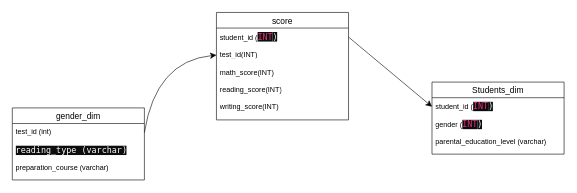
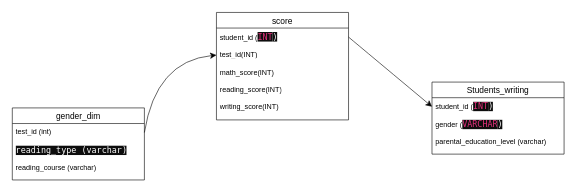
node "Students_dim": label "Students_dim" -> "Students_writing"
node "gender (INT)": label "gender (INT)" -> "gender (VARCHAR)"
node "preparation_course (varchar)": label "preparation_course (varchar)" -> "reading_course (varchar)"
